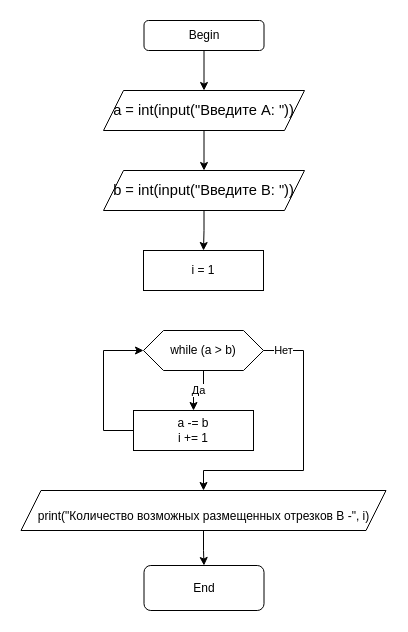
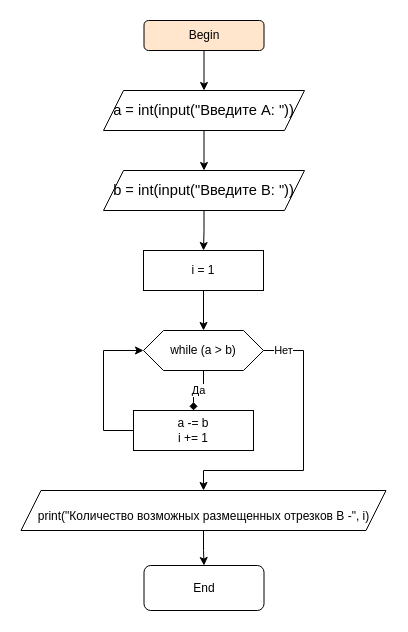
node "Begin": fillcolor #ffffff -> #ffe6cc
edge "i = 1" -> "while (a > b)": added
edge "while (a > b)" -> "a -= b i += 1": arrowhead classic -> diamond
